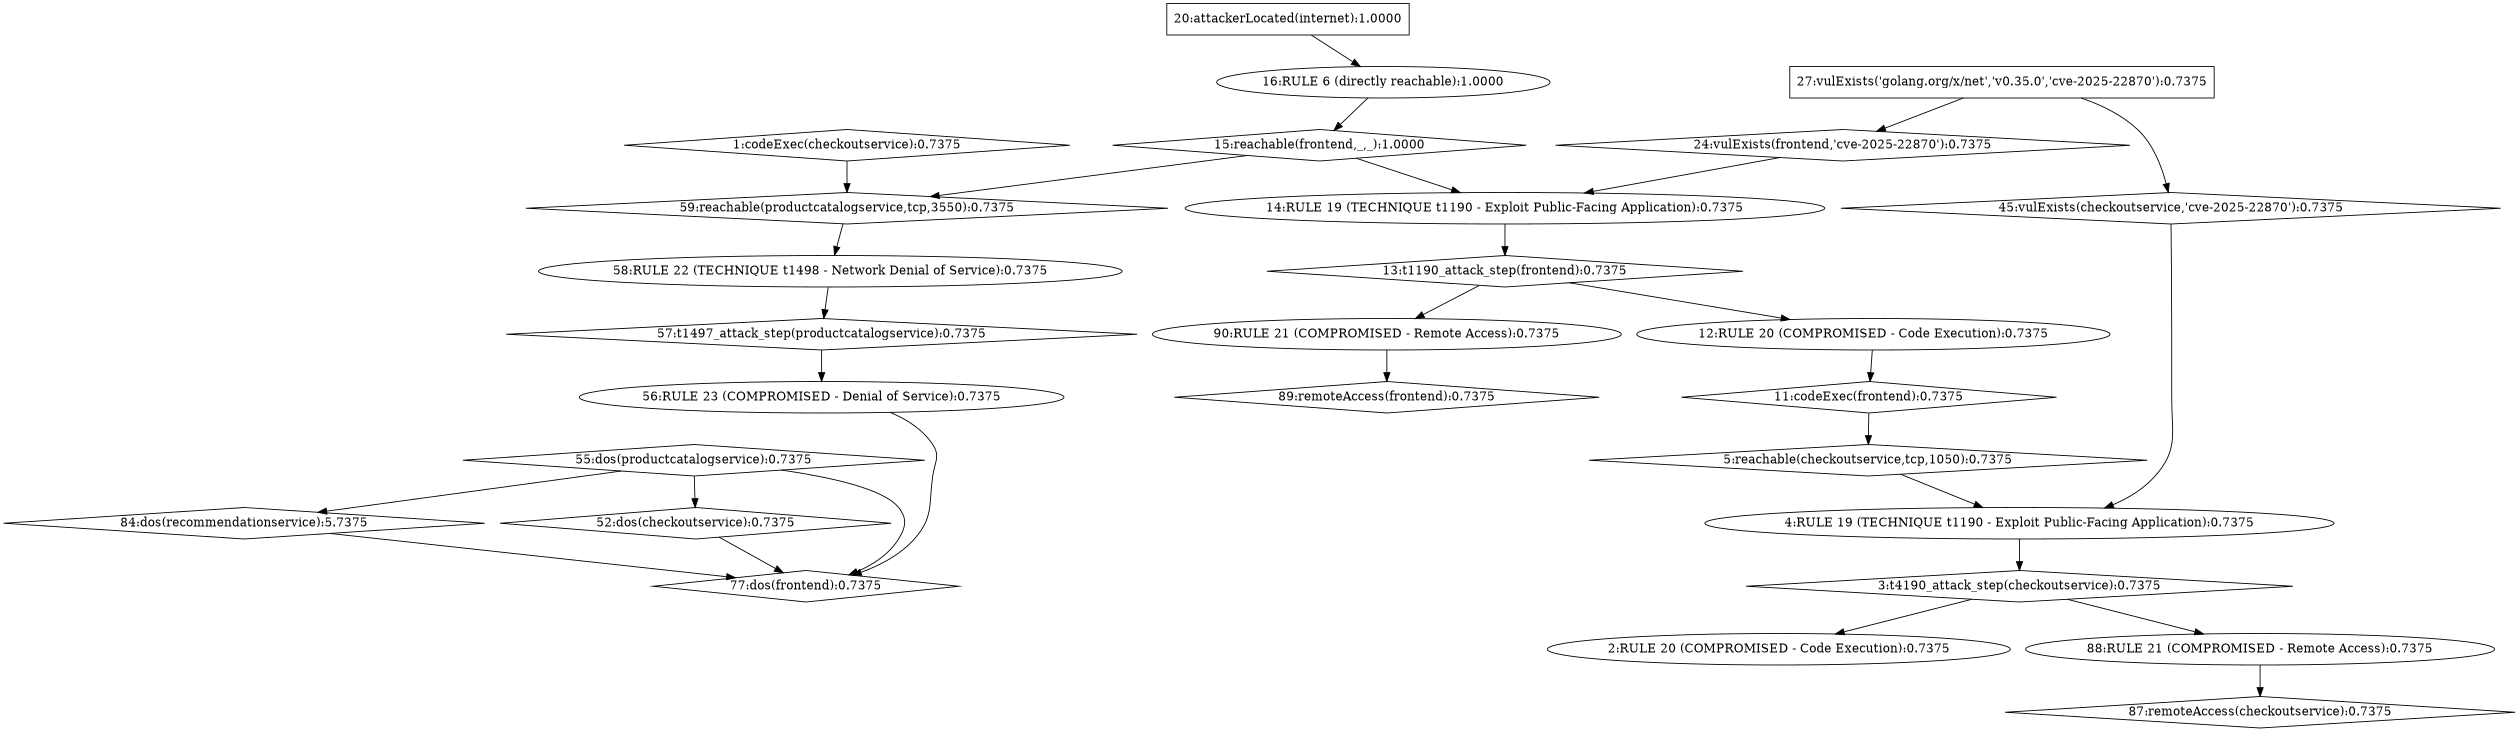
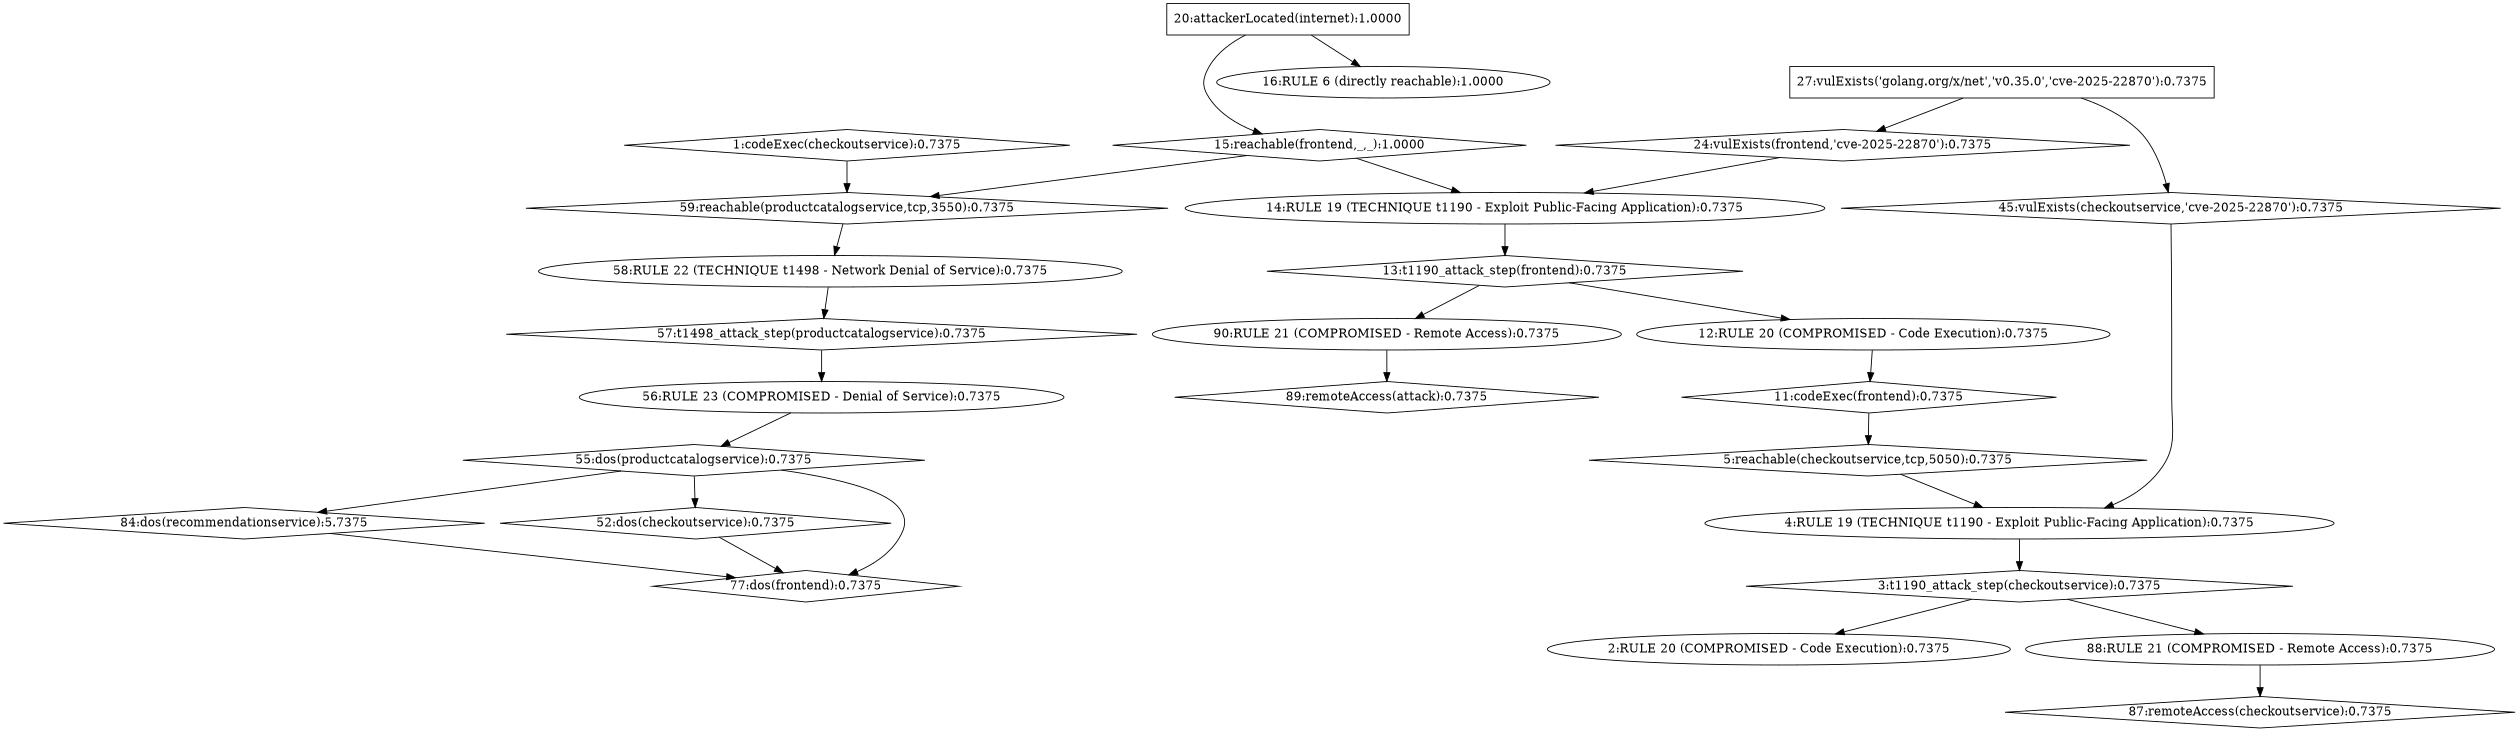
edge "16:RULE 6 (directly reachable):1.0000" -> "15:reachable(frontend,_,_):1.0000": now "20:attackerLocated(internet):1.0000" -> "15:reachable(frontend,_,_):1.0000"
node "57:t1497_attack_step(productcatalogservice):0.7375": label "57:t1497_attack_step(productcatalogservice):0.7375" -> "57:t1498_attack_step(productcatalogservice):0.7375"
node "89:remoteAccess(frontend):0.7375": label "89:remoteAccess(frontend):0.7375" -> "89:remoteAccess(attack):0.7375"
node "5:reachable(checkoutservice,tcp,1050):0.7375": label "5:reachable(checkoutservice,tcp,1050):0.7375" -> "5:reachable(checkoutservice,tcp,5050):0.7375"
edge "56:RULE 23 (COMPROMISED - Denial of Service):0.7375" -> "77:dos(frontend):0.7375": now "56:RULE 23 (COMPROMISED - Denial of Service):0.7375" -> "55:dos(productcatalogservice):0.7375"
node "3:t4190_attack_step(checkoutservice):0.7375": label "3:t4190_attack_step(checkoutservice):0.7375" -> "3:t1190_attack_step(checkoutservice):0.7375"
